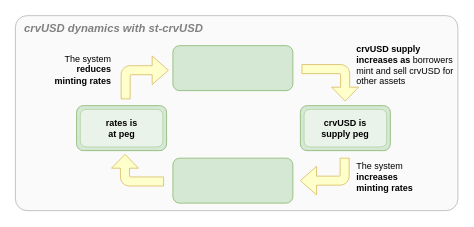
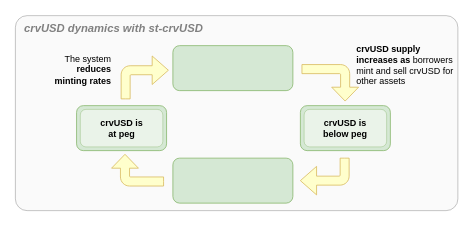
node "rates is at peg": label "rates is at peg" -> "crvUSD is at peg"
node "crvUSD is supply peg": label "crvUSD is supply peg" -> "crvUSD is below peg"
node "The system increases minting rates": removed
